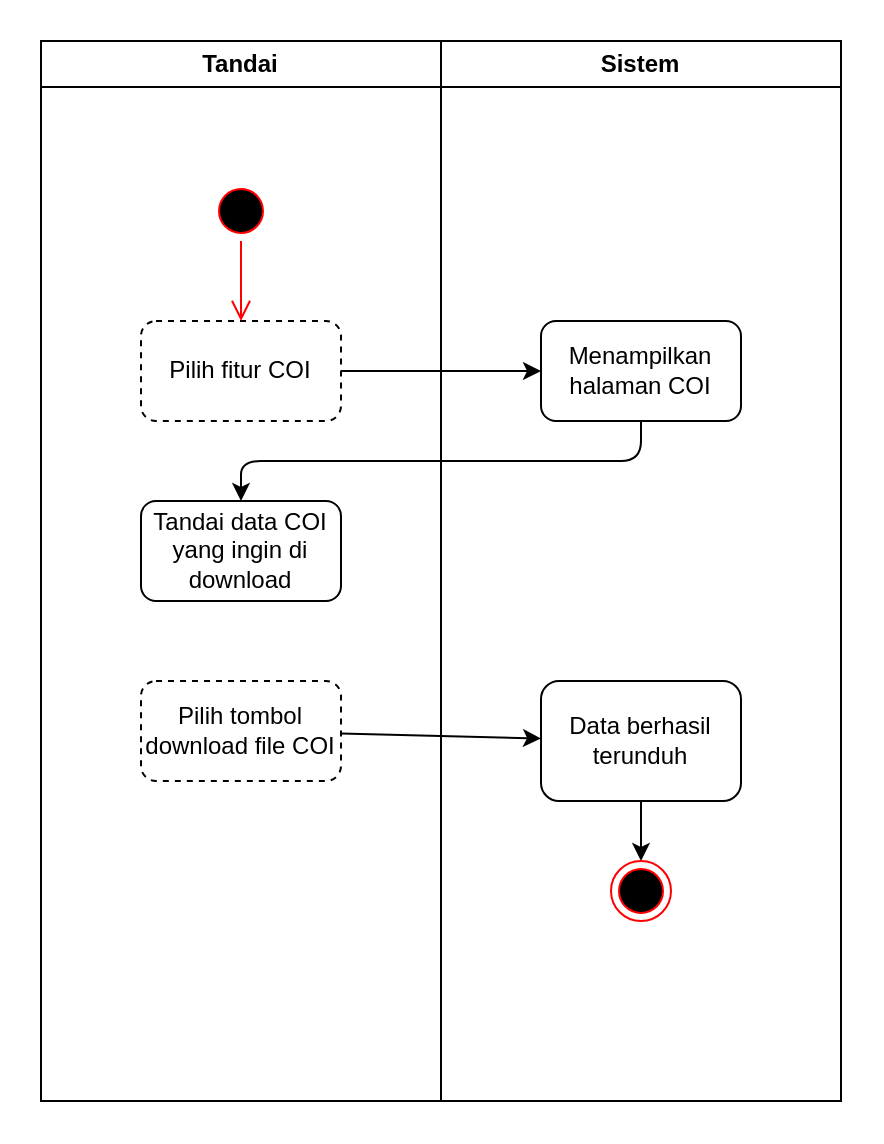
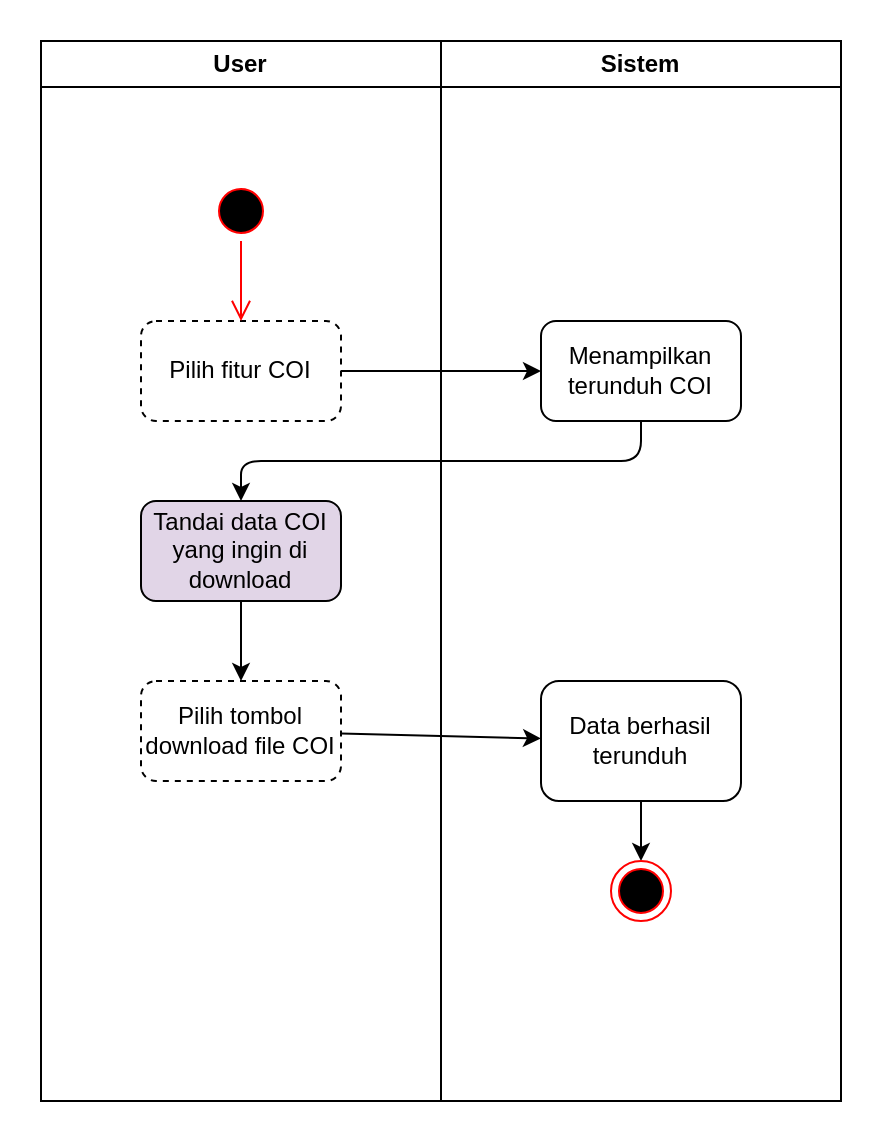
node "Tandai": label "Tandai" -> "User"
node "Menampilkan halaman COI": label "Menampilkan halaman COI" -> "Menampilkan terunduh COI"
node "Tandai data COI yang ingin di download": fillcolor #ffffff -> #e1d5e7
edge "Tandai data COI yang ingin di download" -> "Pilih tombol download file COI": added
